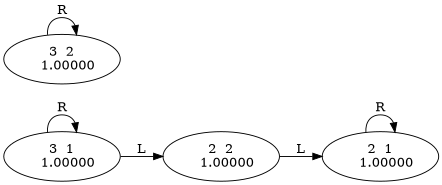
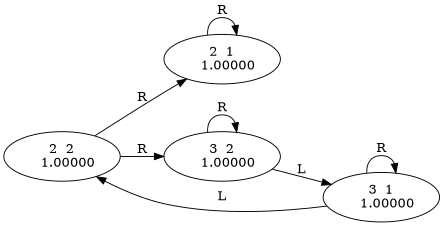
edge "2  2 1.00000" -> "2  1 1.00000": label "L" -> "R"
edge "2  2 1.00000" -> "3  2 1.00000": added, label "R"
edge "3  2 1.00000" -> "3  1 1.00000": added, label "L"
